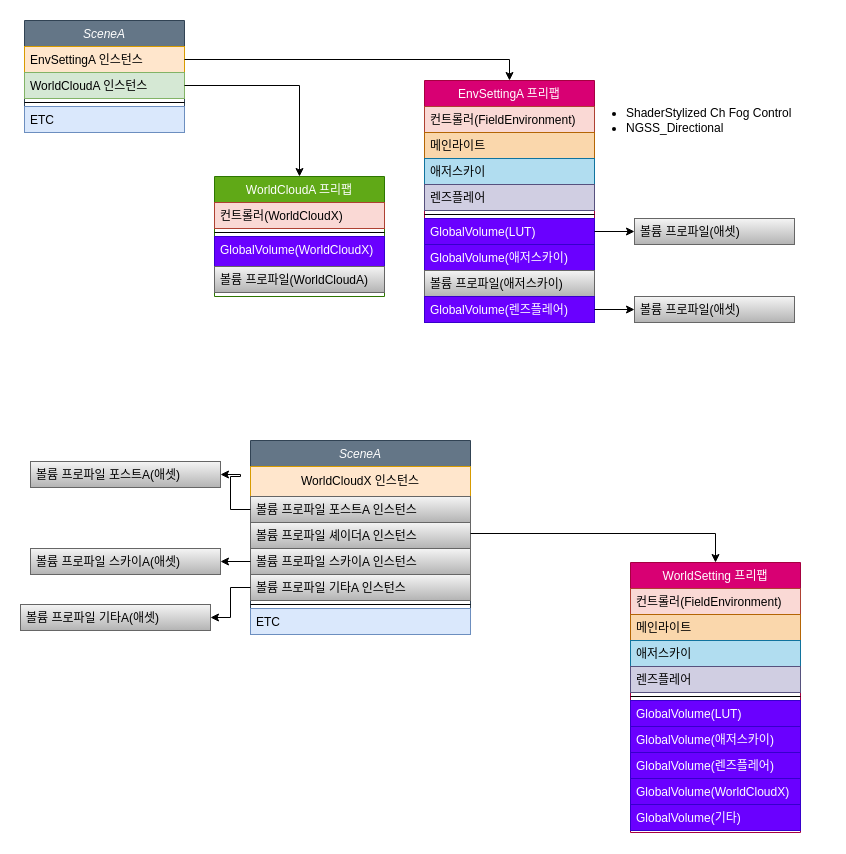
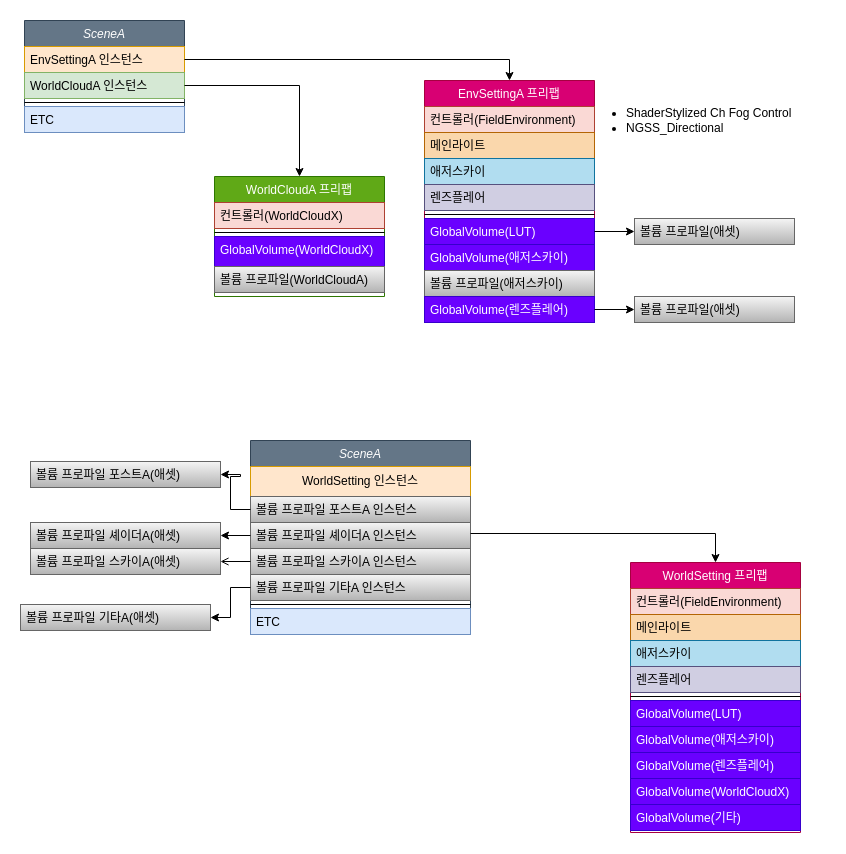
node "WorldCloudX 인스턴스": label "WorldCloudX 인스턴스" -> "WorldSetting 인스턴스"
node "볼륨 프로파일 셰이더A(애셋)": added
edge "볼륨 프로파일 셰이더A 인스턴스" -> "볼륨 프로파일 셰이더A(애셋)": added
edge "볼륨 프로파일 스카이A 인스턴스" -> "볼륨 프로파일 스카이A(애셋)": arrowhead classic -> open
